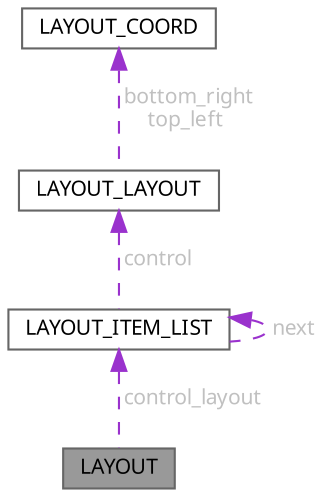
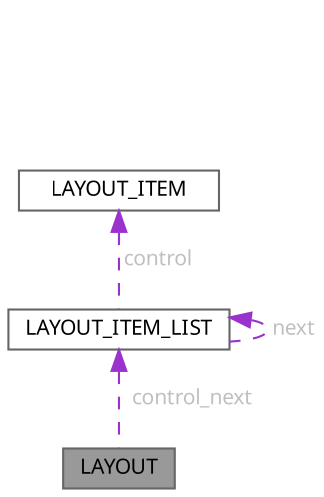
node "LAYOUT_COORD": removed
node "LAYOUT_LAYOUT": label "LAYOUT_LAYOUT" -> "LAYOUT_ITEM"
edge "LAYOUT" -> "LAYOUT_ITEM_LIST": label " control_layout" -> " control_next"
